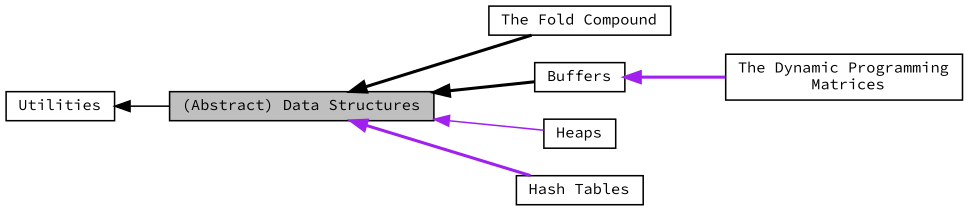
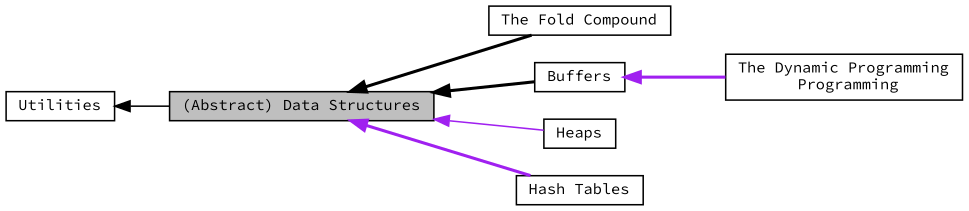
node "The Dynamic Programming Matrices": label "The Dynamic Programming Matrices" -> "The Dynamic Programming Programming"
